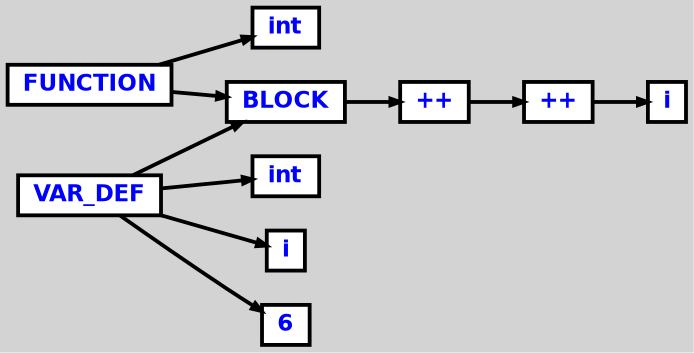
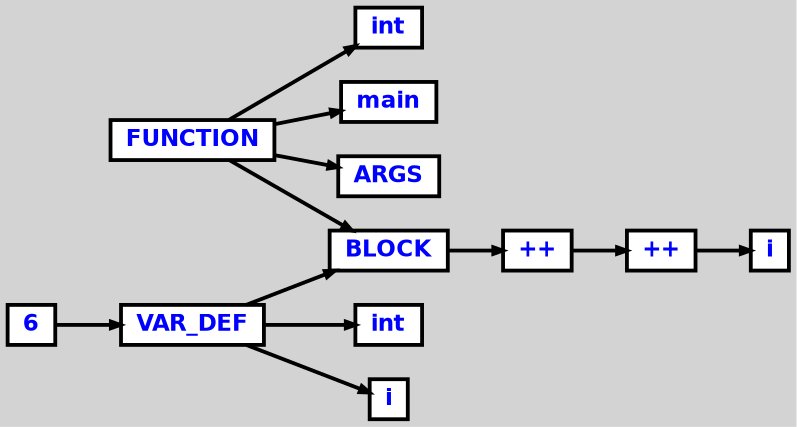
node "main": added
node "ARGS": added
edge "VAR_DEF" -> "6": reversed
